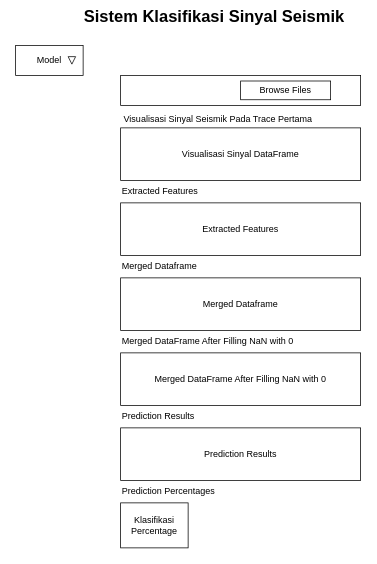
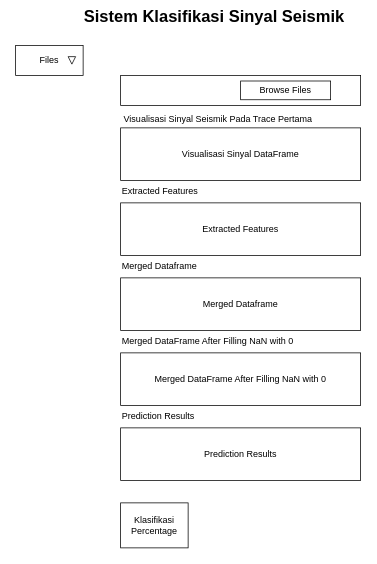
node "Model": label "Model" -> "Files"
node "Prediction Percentages": removed
